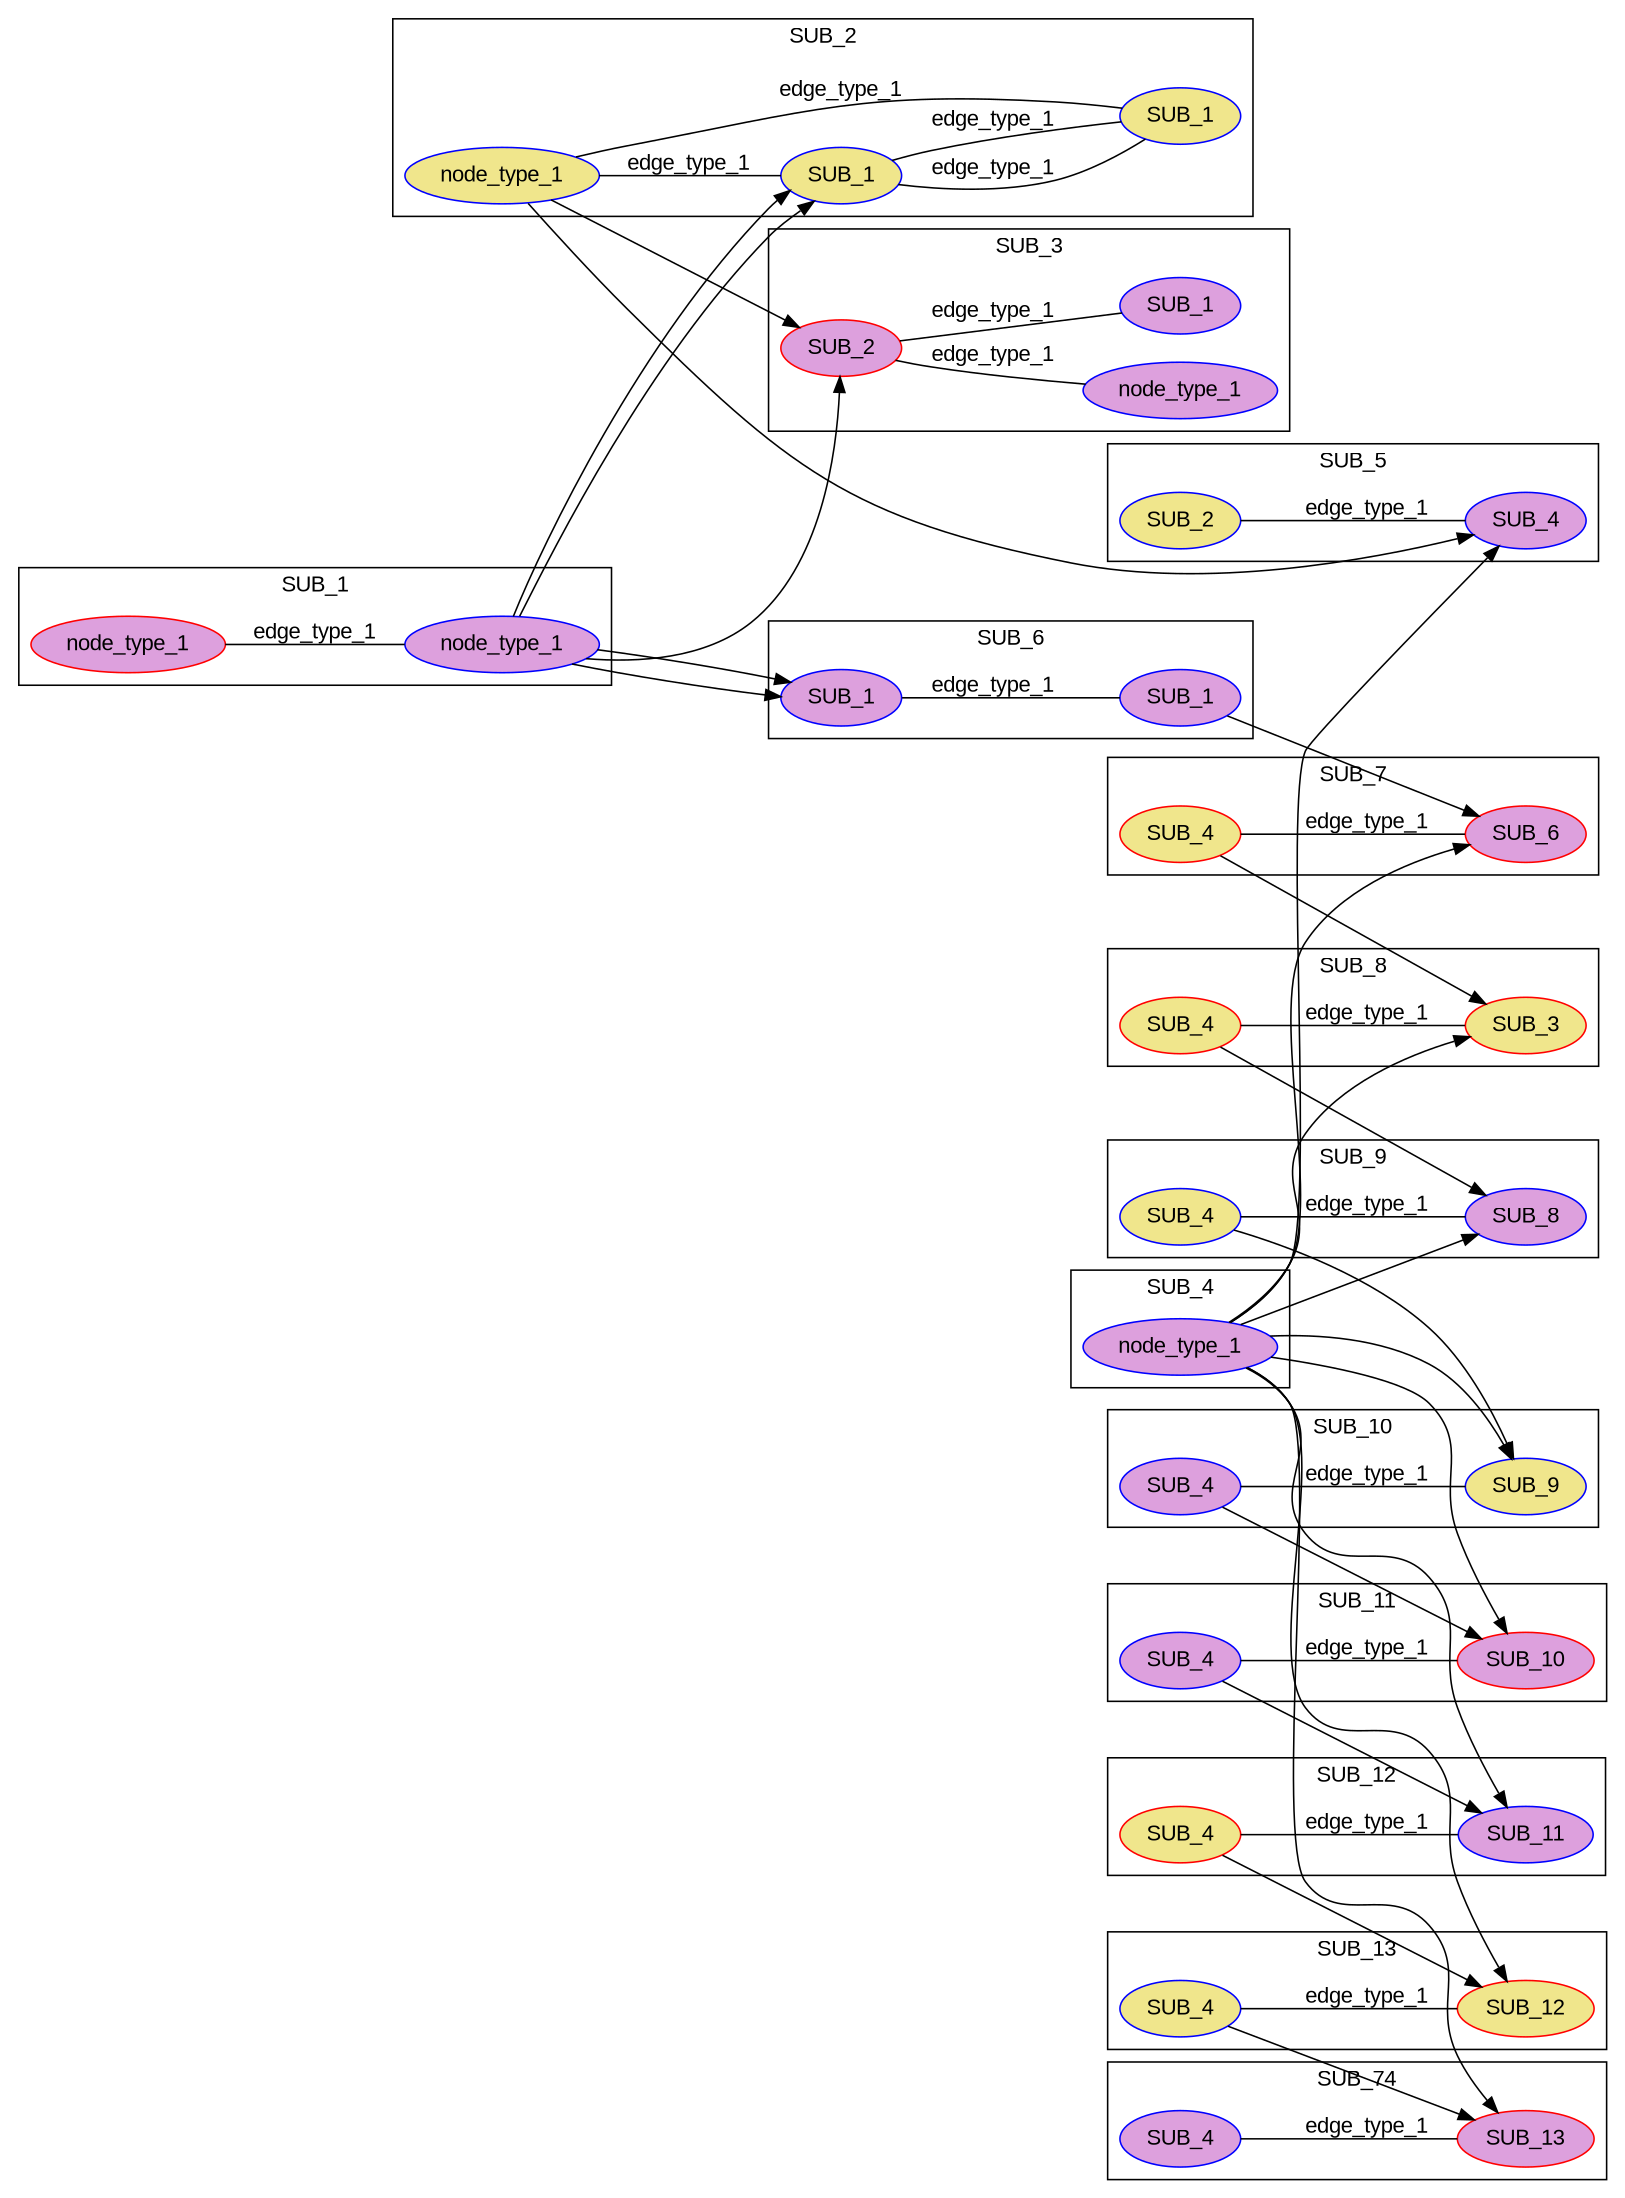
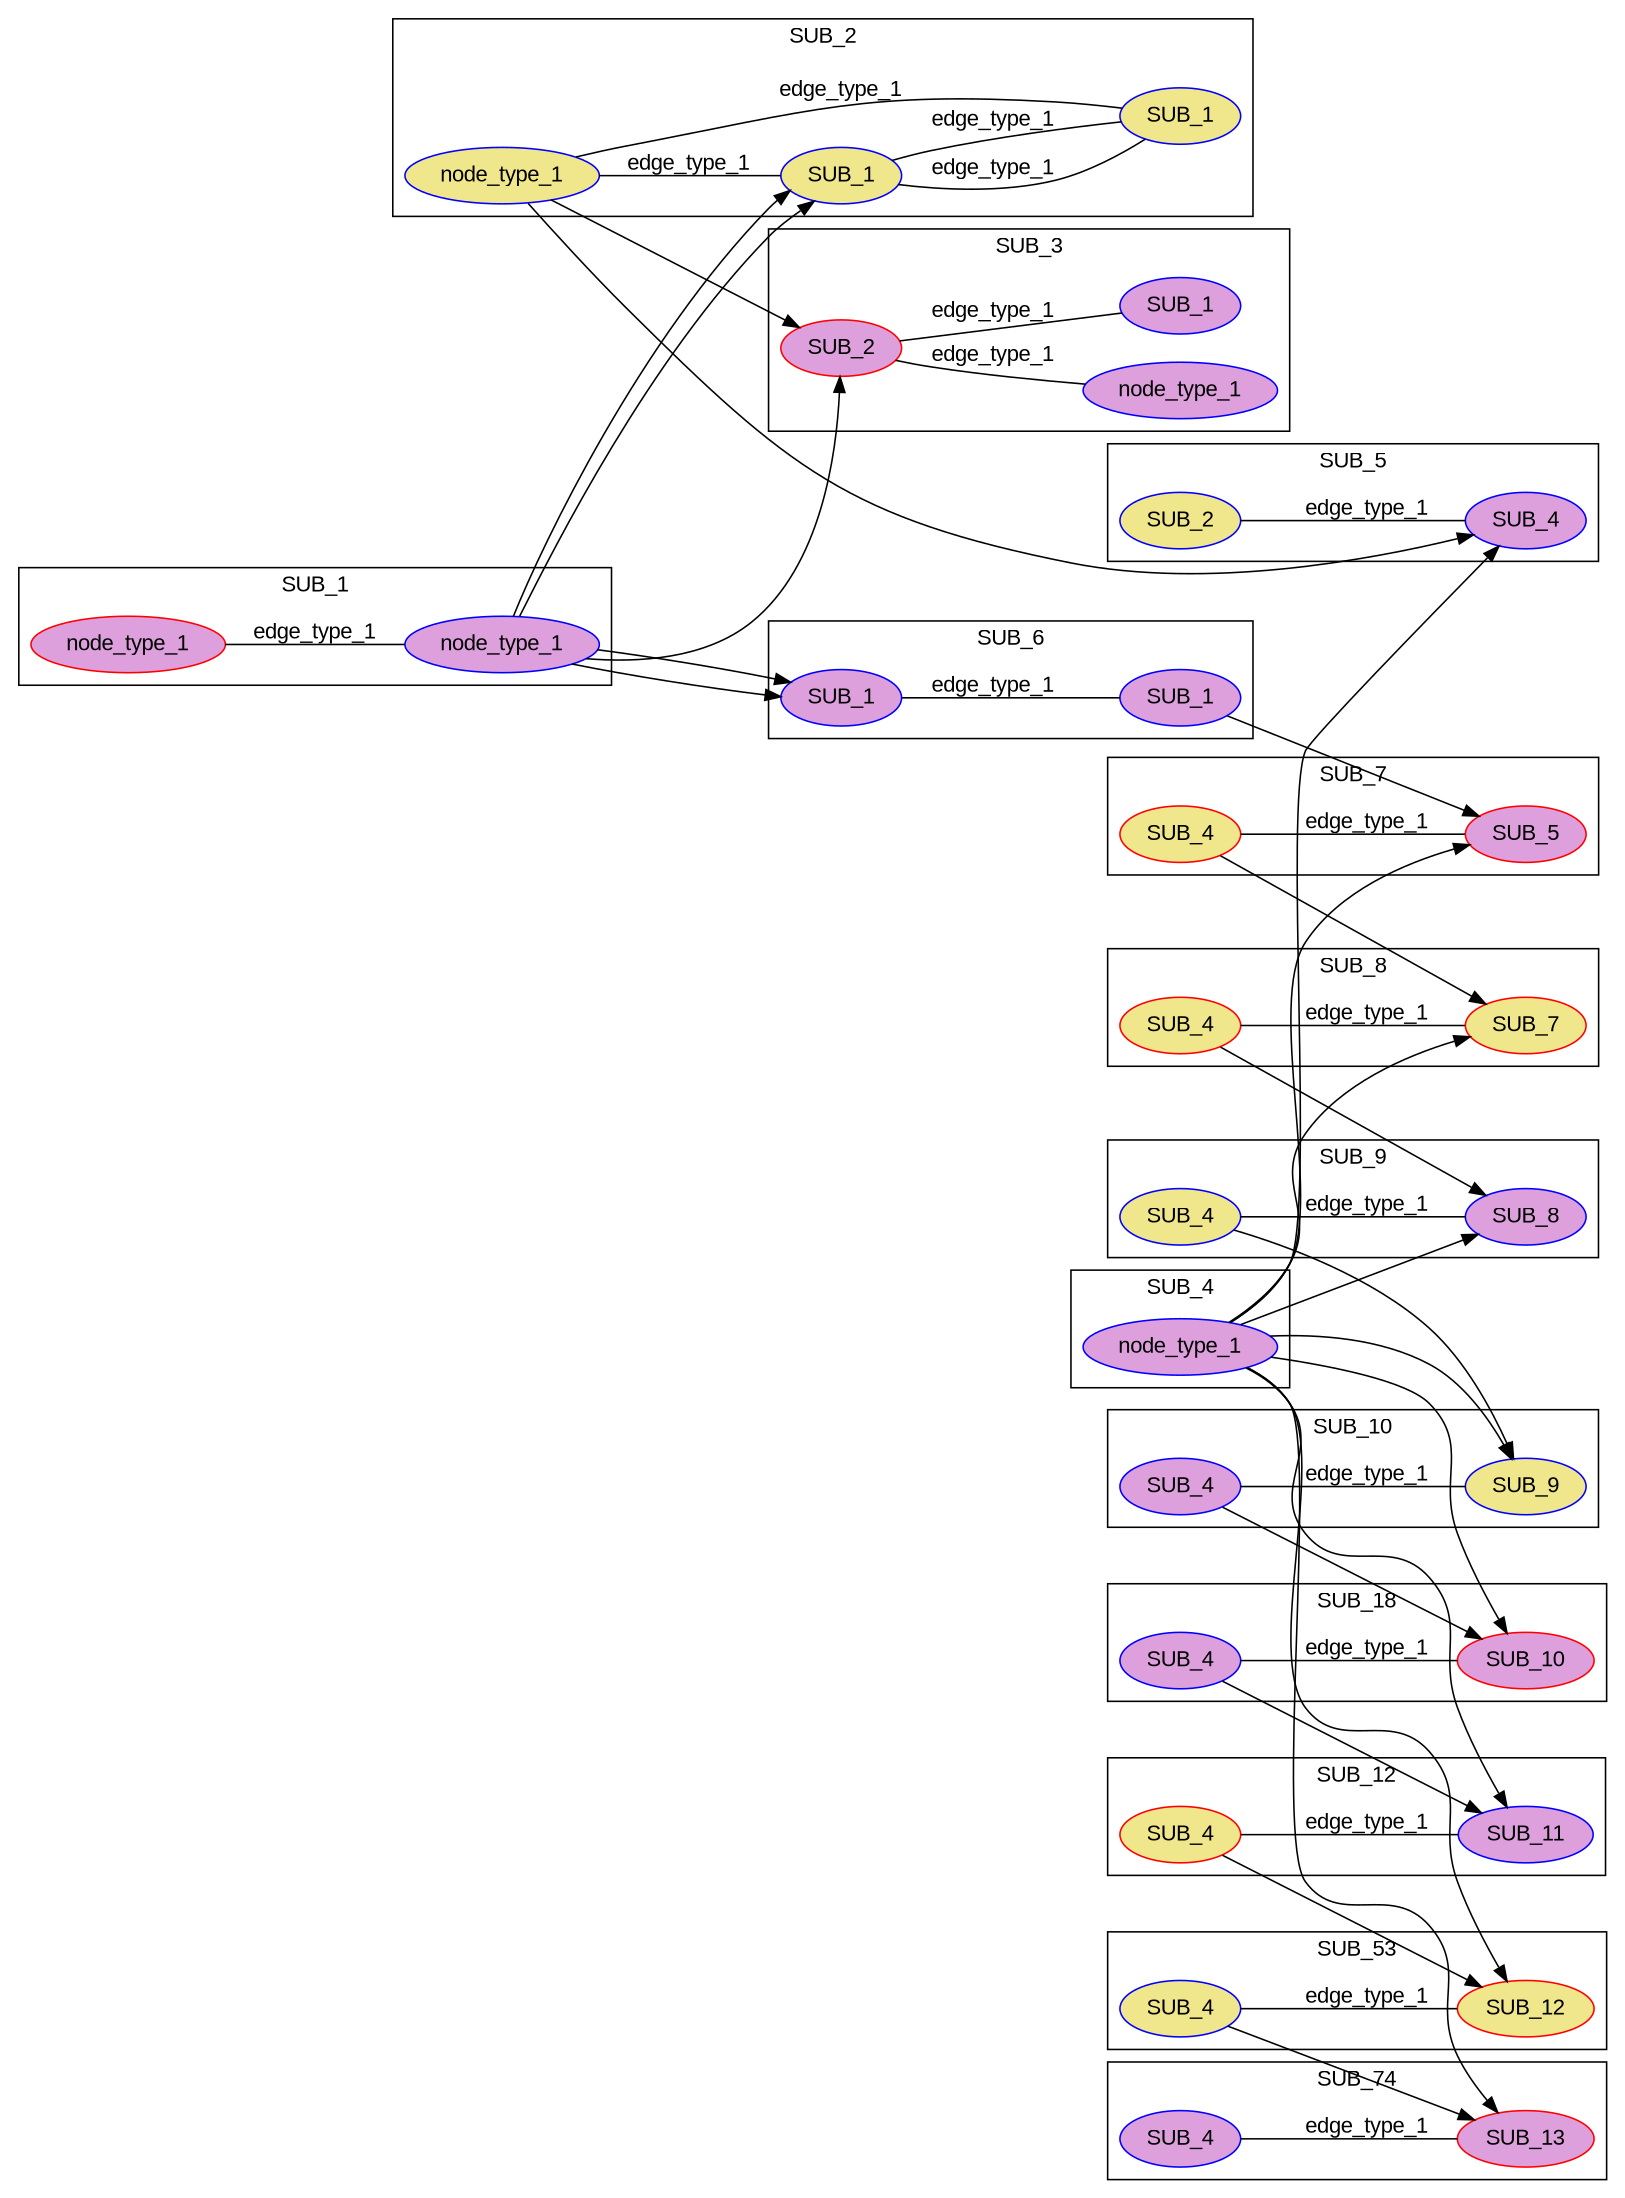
node "SUB_6": label "SUB_6" -> "SUB_5"
node "SUB_3": label "SUB_3" -> "SUB_7"
cluster "SUB_11": label "SUB_11" -> "SUB_18"
cluster "SUB_13": label "SUB_13" -> "SUB_53"
